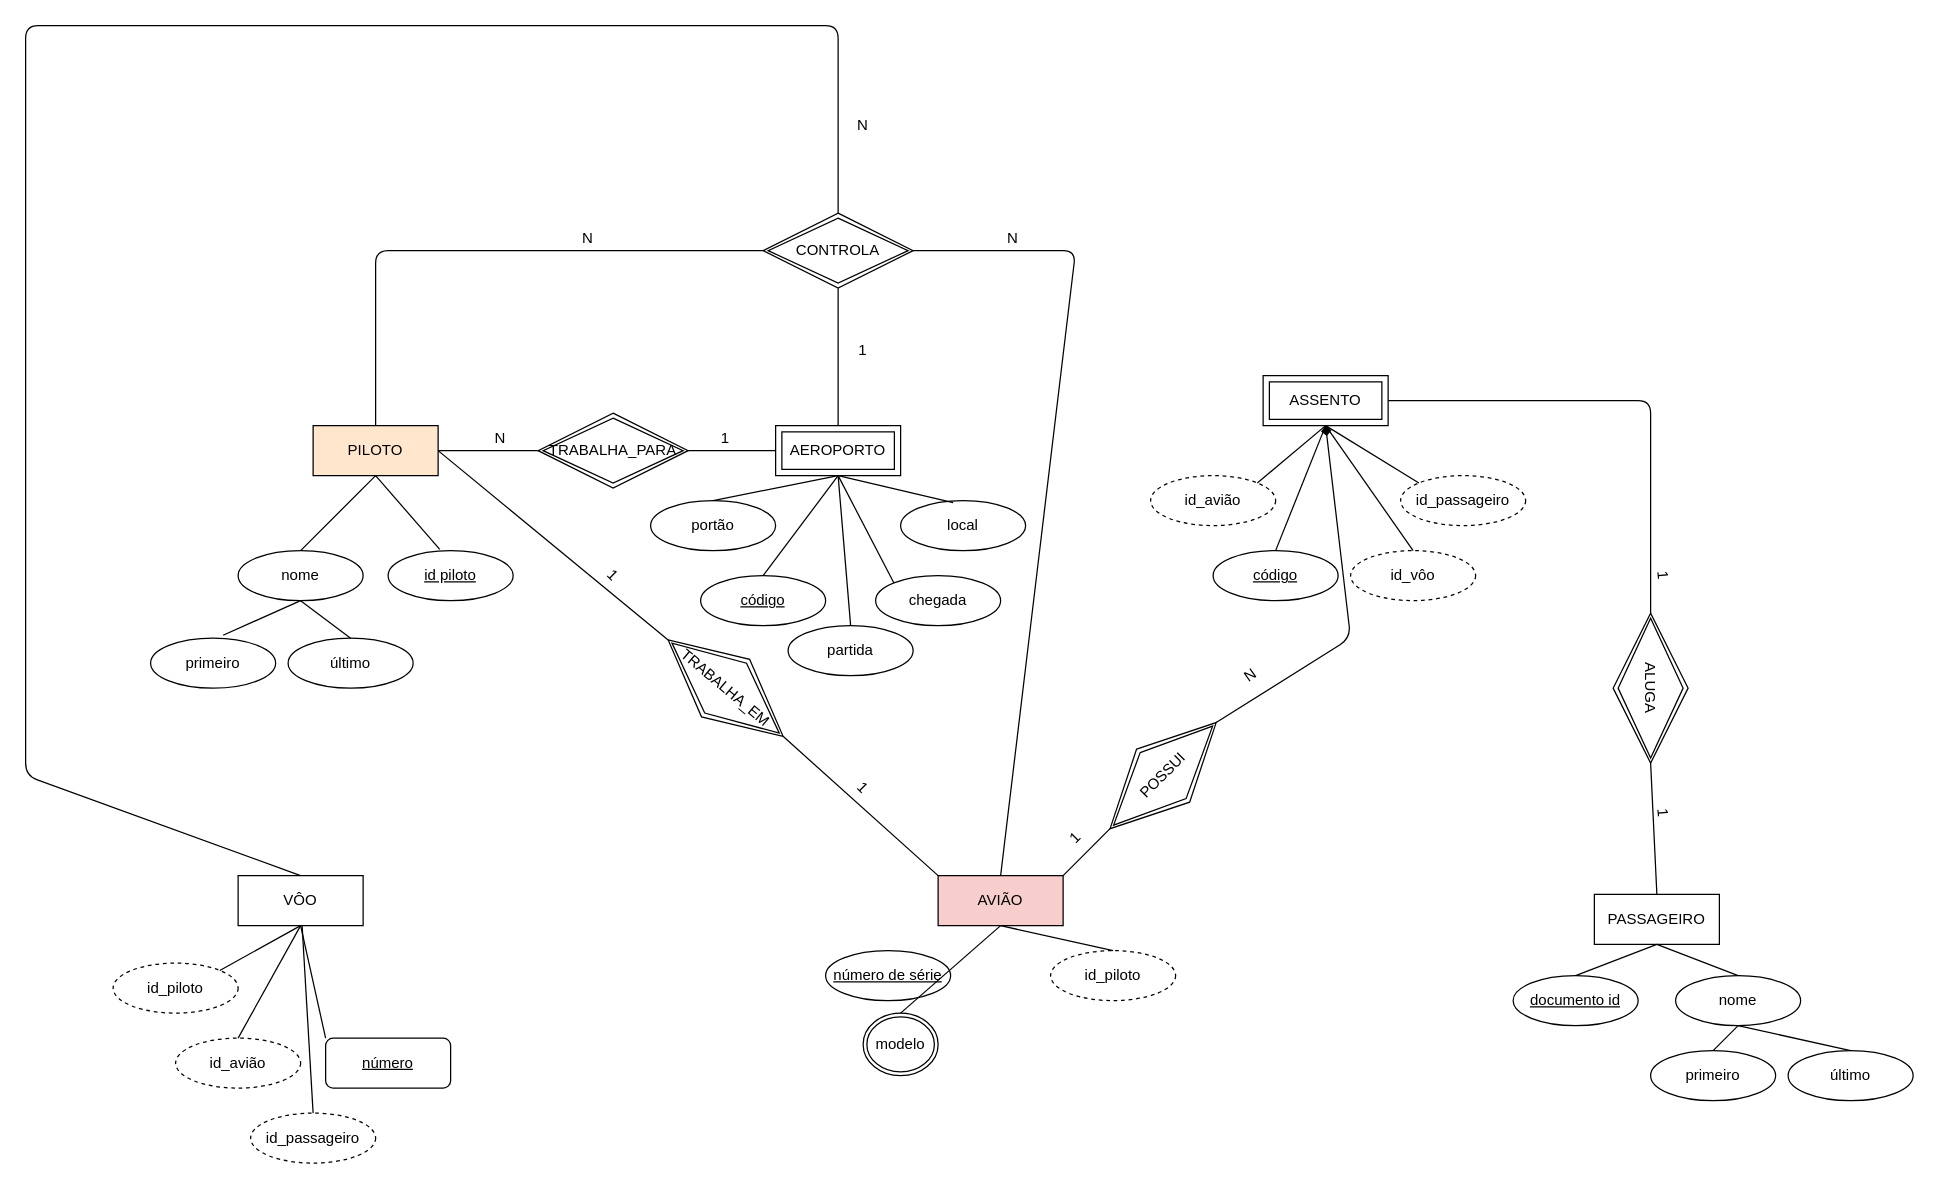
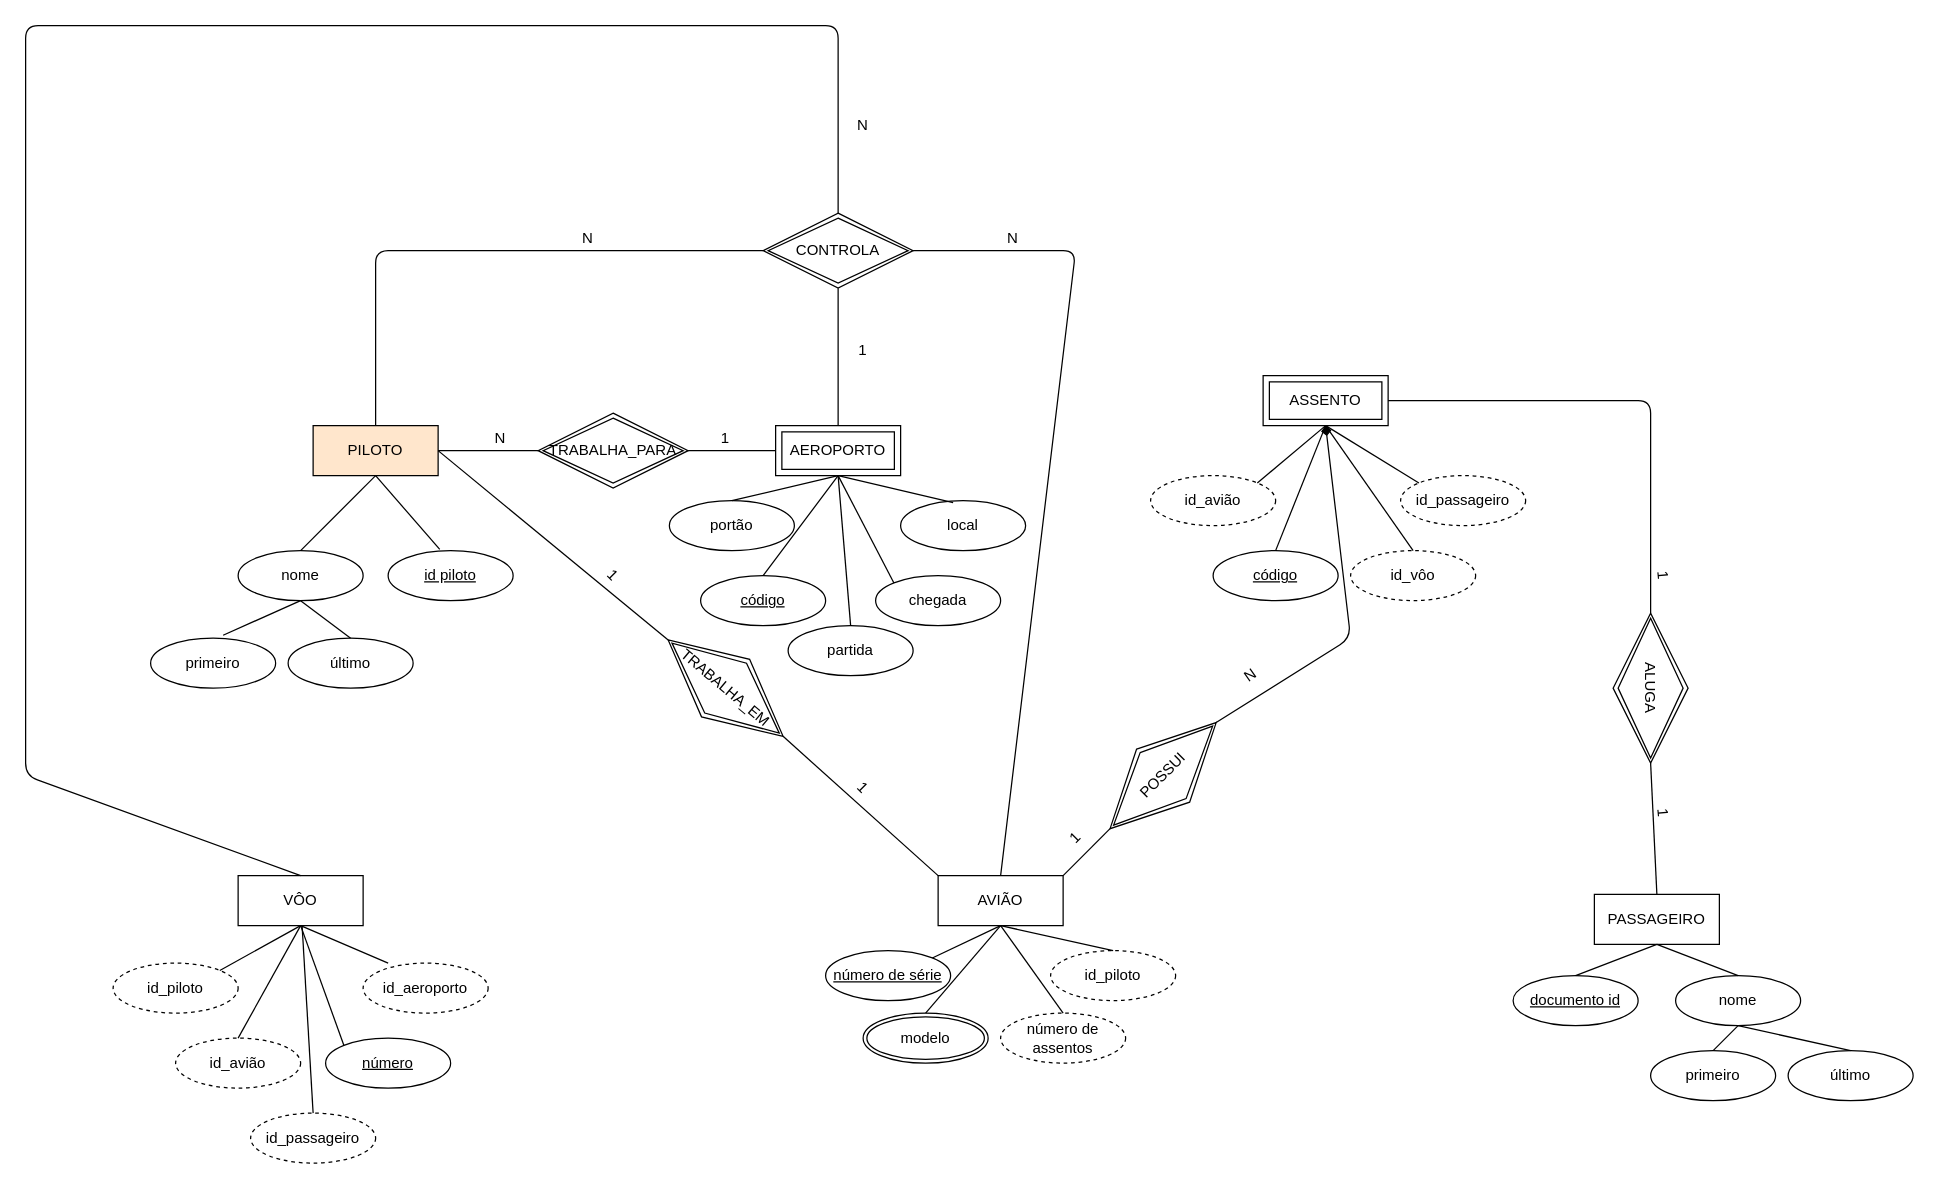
node "portão": moved (713, 526) -> (732, 526)
node "AVIÃO": fillcolor #f8cecc -> #ffffff
edge "AVIÃO" -- "número de série": added
edge "VÔO" -- "id_aeroporto": added
edge "AVIÃO" -- "número de assentos": added
node "id_aeroporto": added
node "número de assentos": added
node "modelo": size 75x63 -> 125x50
node "número": shape rounded rectangle -> ellipse
